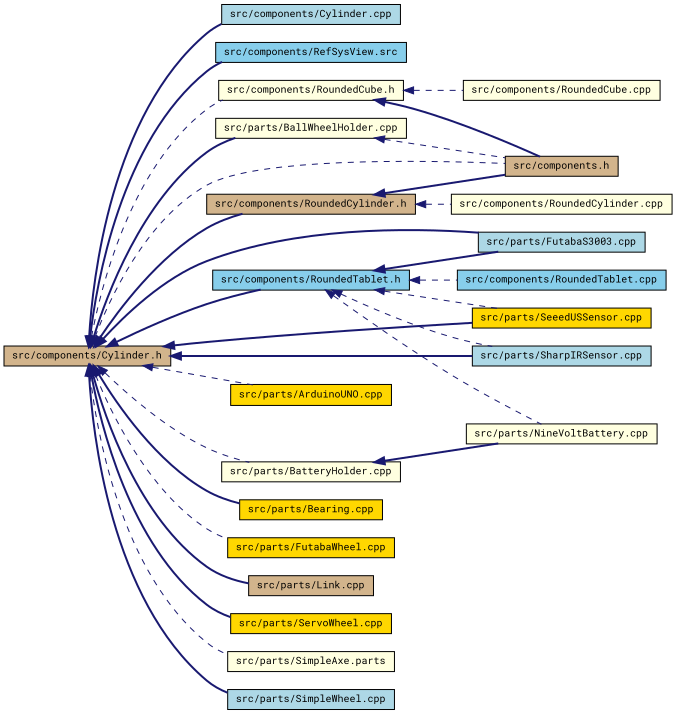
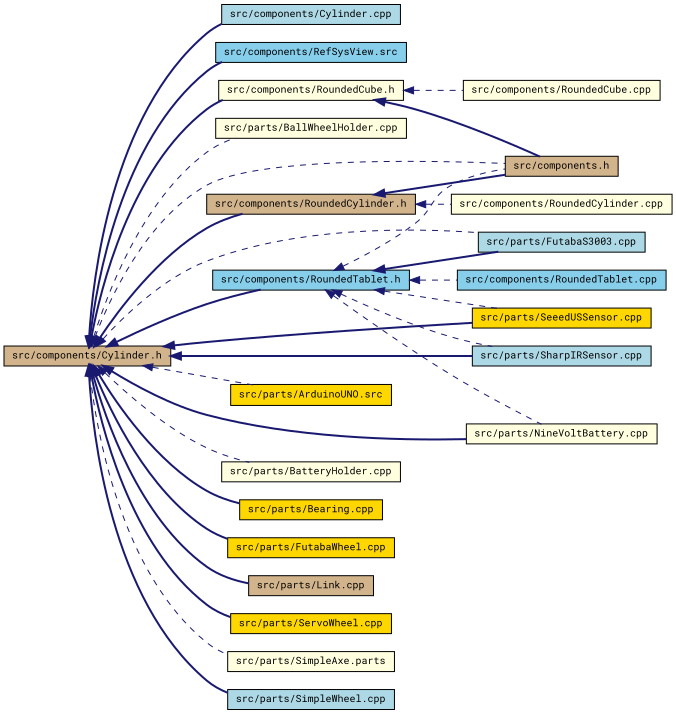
edge "src/components.h" -> "src/parts/BallWheelHolder.cpp": now "src/components.h" -> "src/components/RoundedTablet.h"
edge "src/components/RoundedCube.h" -> "src/components/Cylinder.h": style dashed -> bold
edge "src/parts/BallWheelHolder.cpp" -> "src/components/Cylinder.h": style bold -> dashed
edge "src/parts/FutabaS3003.cpp" -> "src/components/Cylinder.h": style bold -> dashed
node "src/parts/ArduinoUNO.cpp": label "src/parts/ArduinoUNO.cpp" -> "src/parts/ArduinoUNO.src"
edge "src/parts/NineVoltBattery.cpp" -> "src/parts/BatteryHolder.cpp": now "src/parts/NineVoltBattery.cpp" -> "src/components/Cylinder.h"
edge "src/parts/FutabaWheel.cpp" -> "src/components/Cylinder.h": style dashed -> bold
